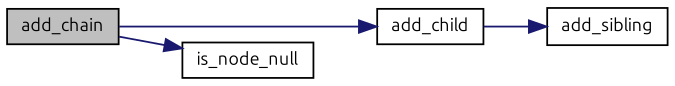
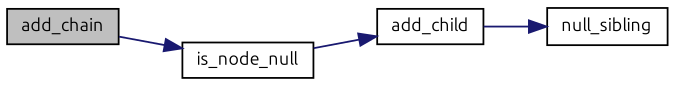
edge "add_chain" -> "add_child": now "is_node_null" -> "add_child"
node "add_sibling": label "add_sibling" -> "null_sibling"
